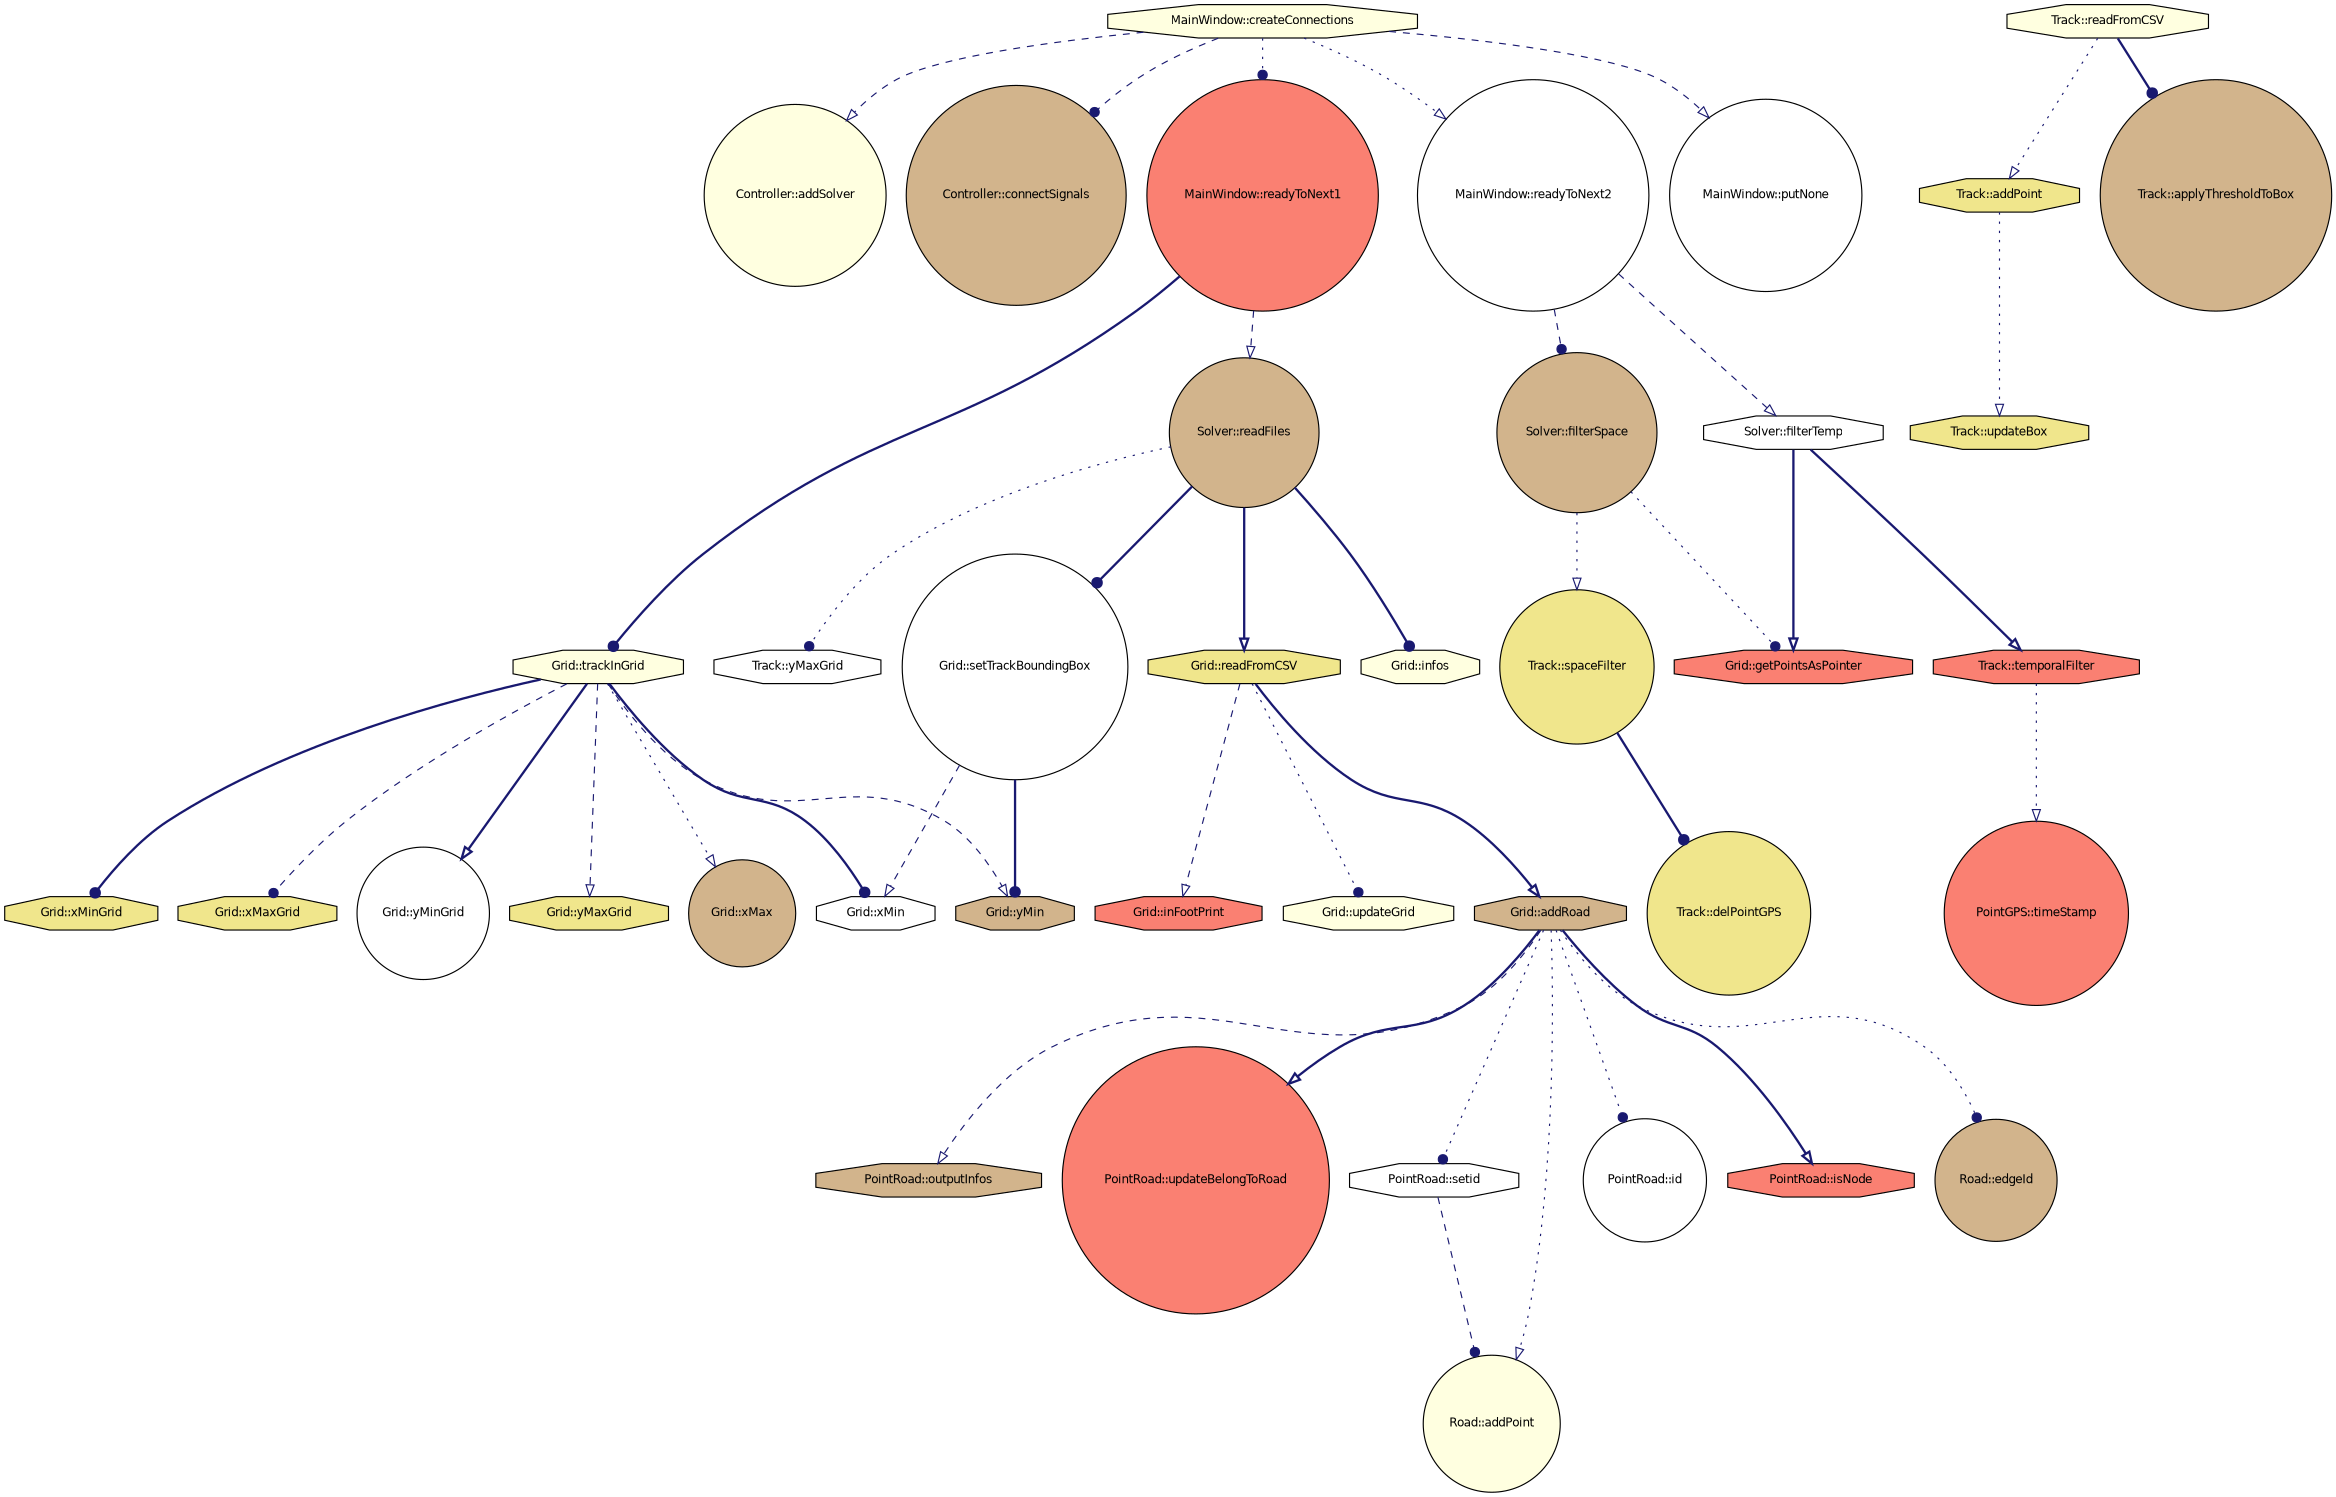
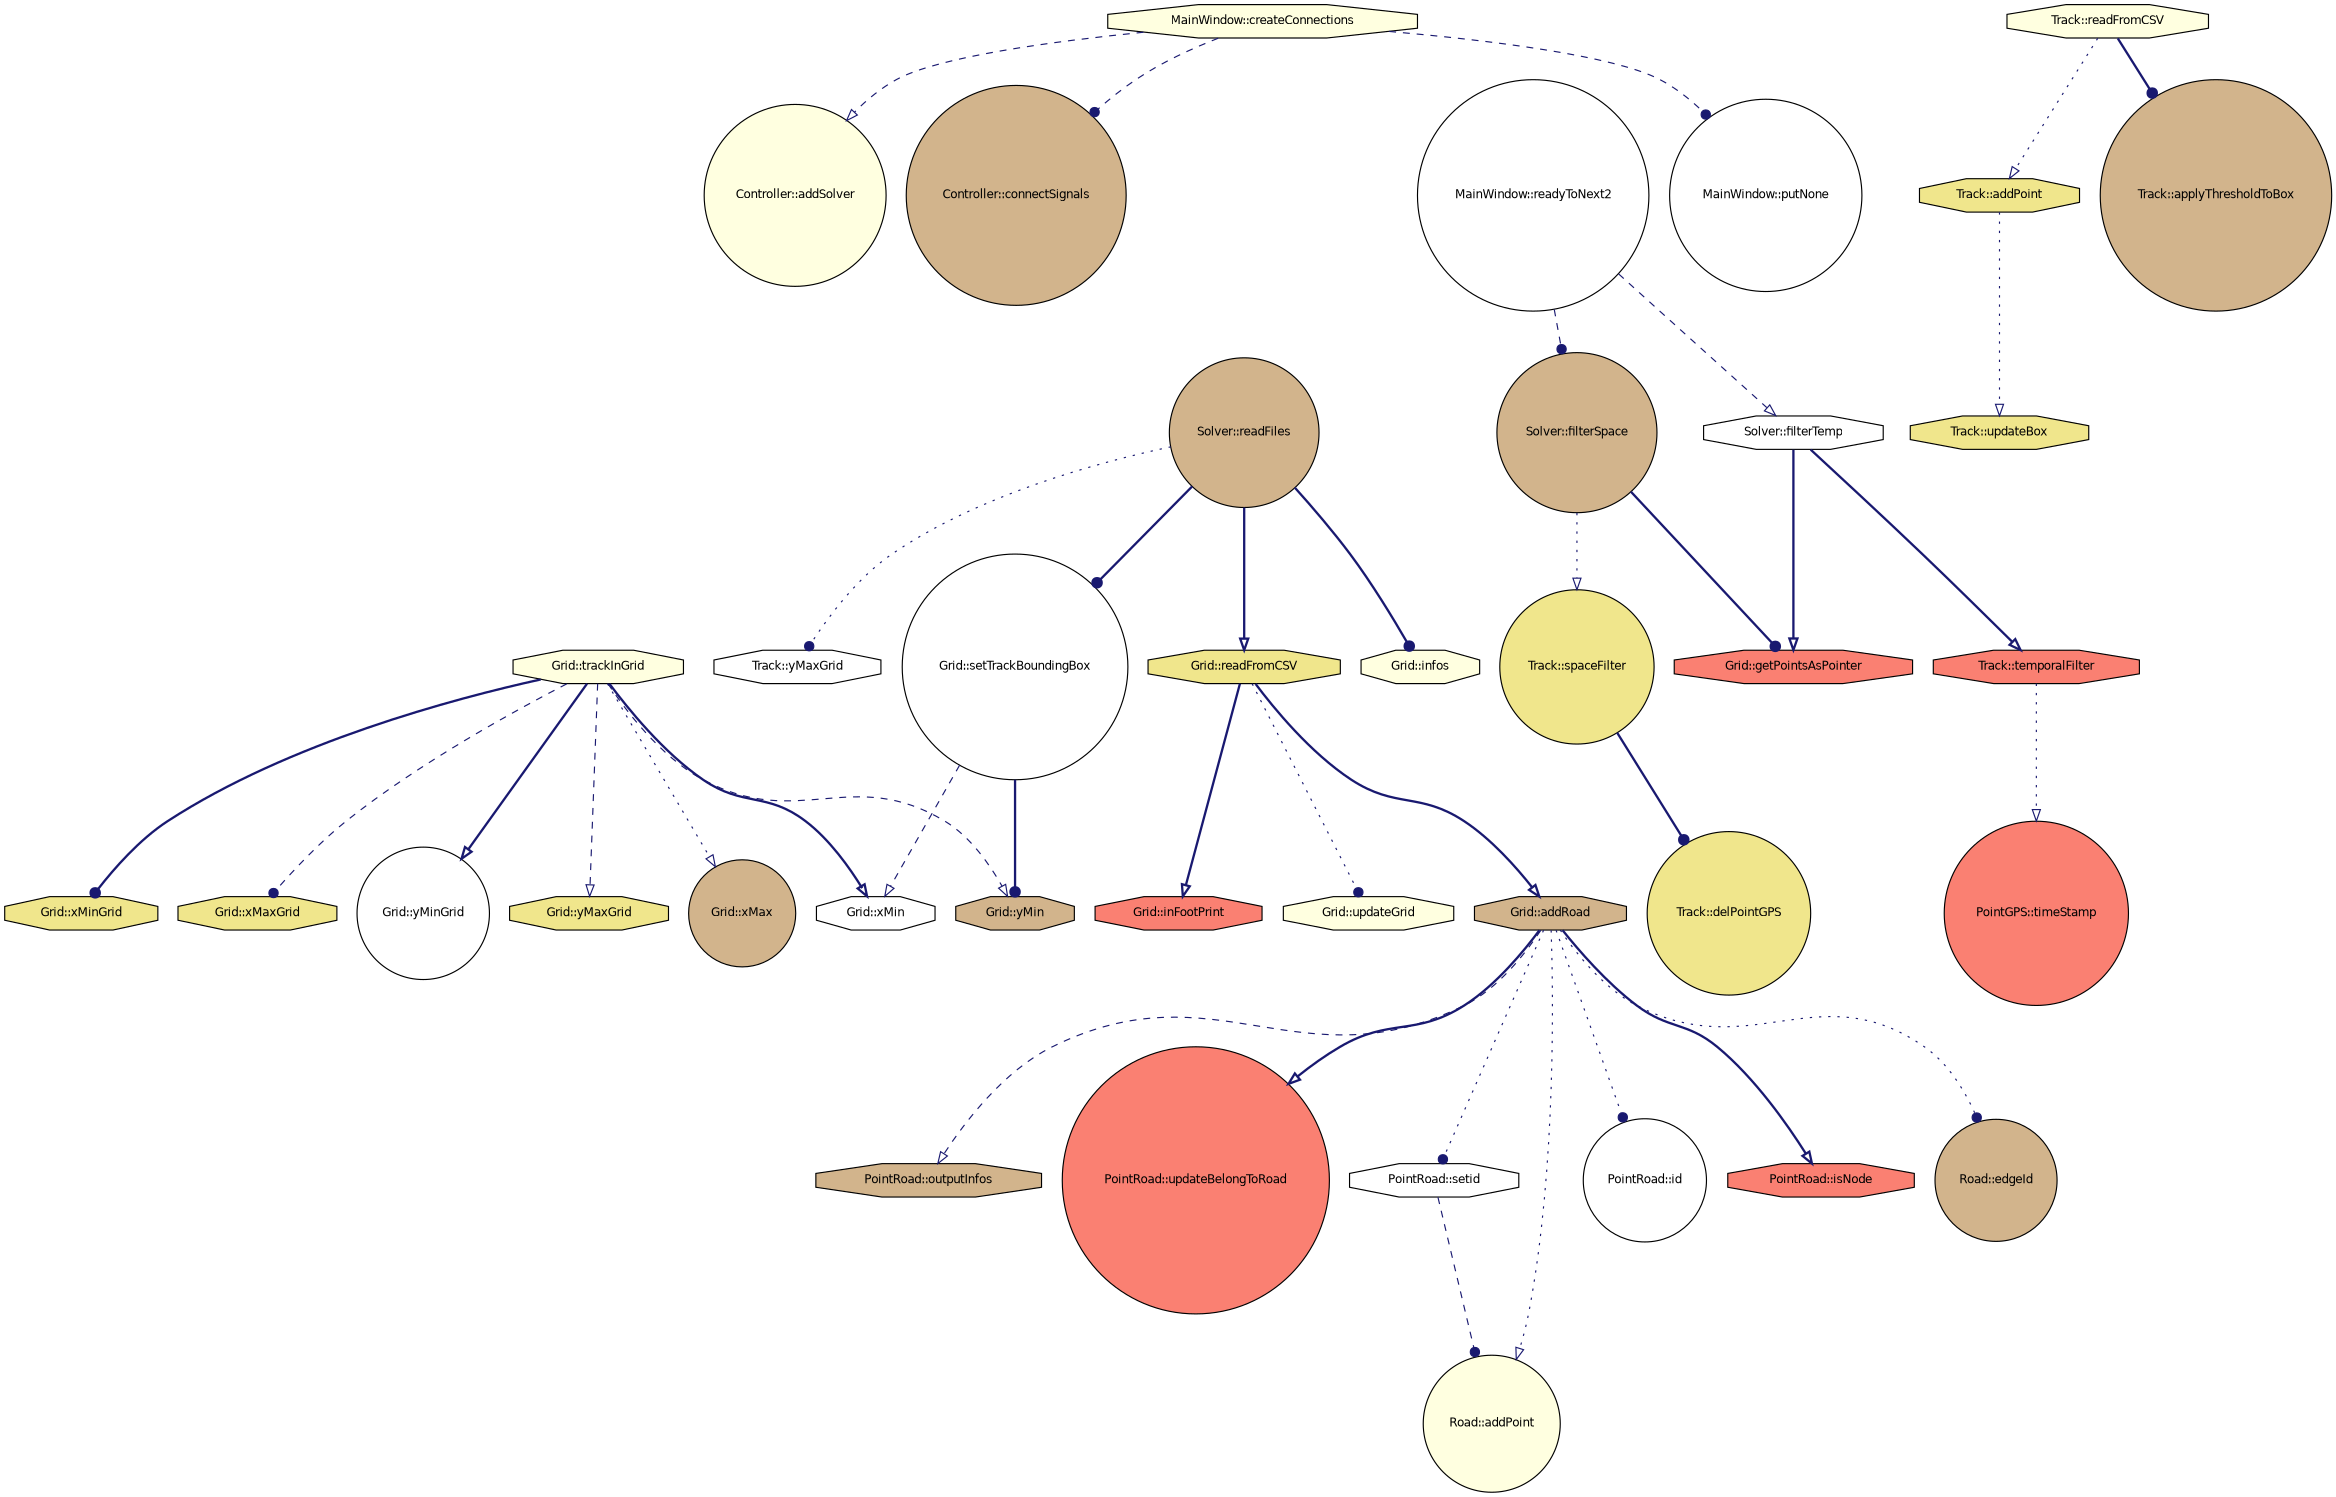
edge "MainWindow::createConnections" -> "MainWindow::putNone": arrowhead onormal -> dot
edge "MainWindow::createConnections" -> "MainWindow::readyToNext2": removed
node "MainWindow::readyToNext1": removed
edge "Solver::filterSpace" -> "Grid::getPointsAsPointer": style dotted -> bold
edge "Grid::readFromCSV" -> "Grid::inFootPrint": style dashed -> bold
edge "Grid::trackInGrid" -> "Grid::xMin": arrowhead dot -> onormal
